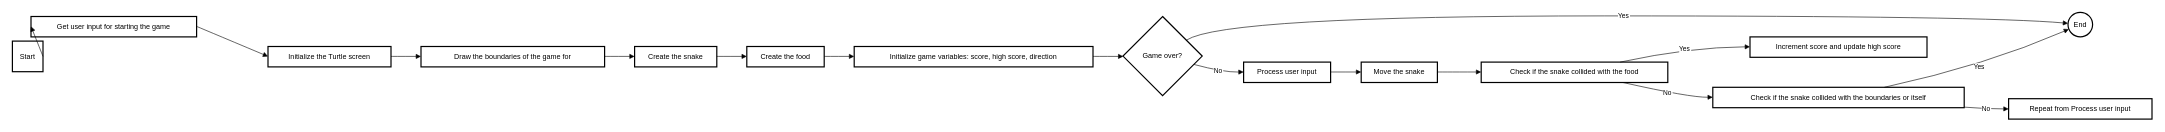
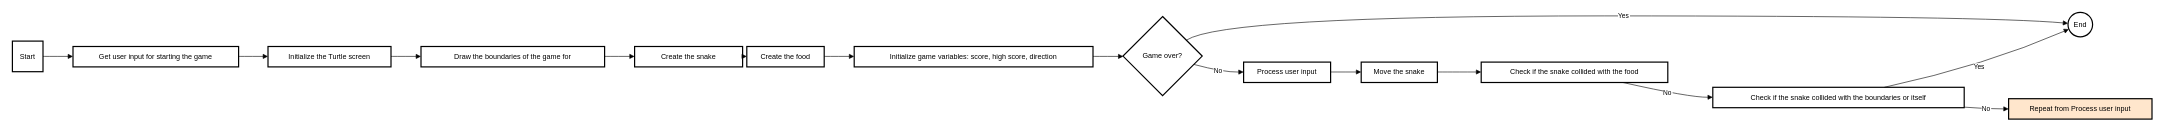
node "Get user input for starting the game": moved (114, 27) -> (156, 57)
node "Increment score and update high score": removed
edge "Check if the snake collided with the food" -> "Increment score and update high score": removed, label "Yes"
node "Create the snake": size 82x20 -> 108x20
node "Repeat from Process user input": fillcolor #ffffff -> #ffe6cc
